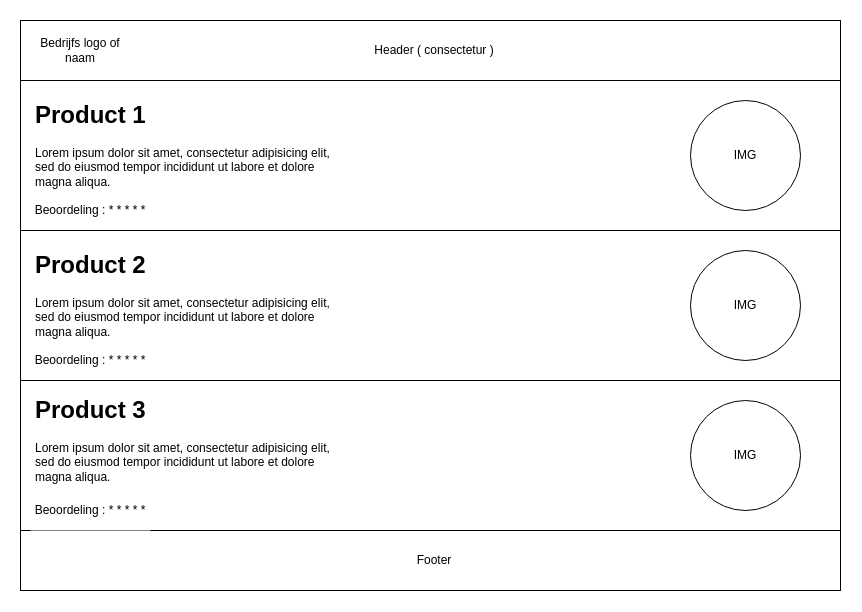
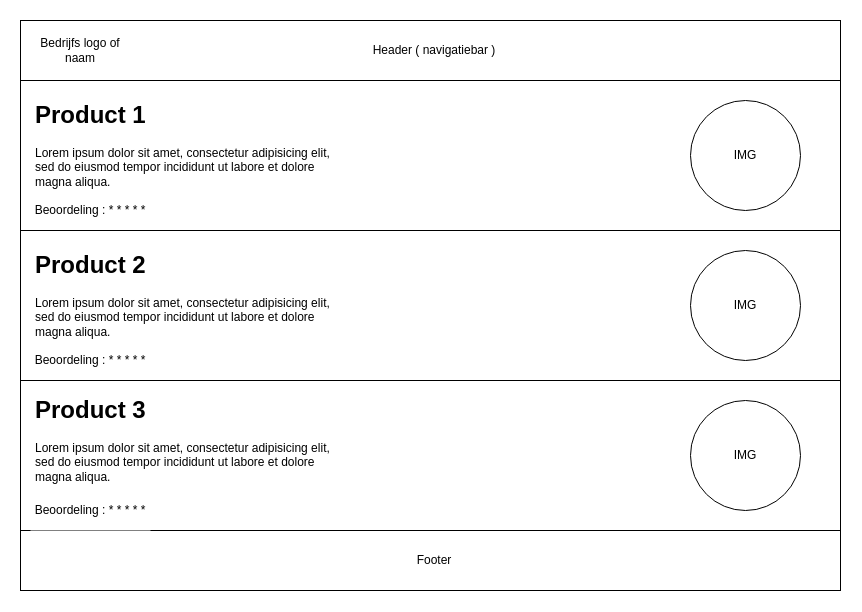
node "Header ( consectetur )": label "Header ( consectetur )" -> "Header ( navigatiebar )"
